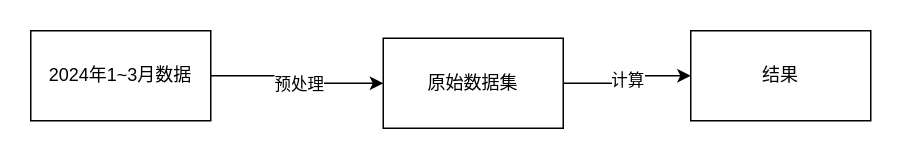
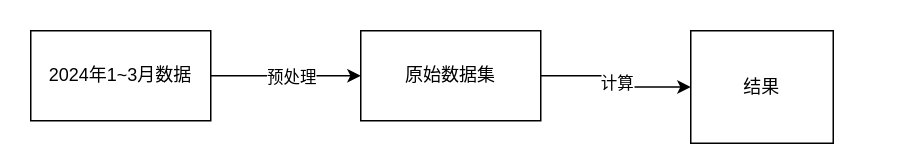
node "结果": size 180x90 -> 143x113
node "原始数据集": moved (473, 83) -> (451, 76)
